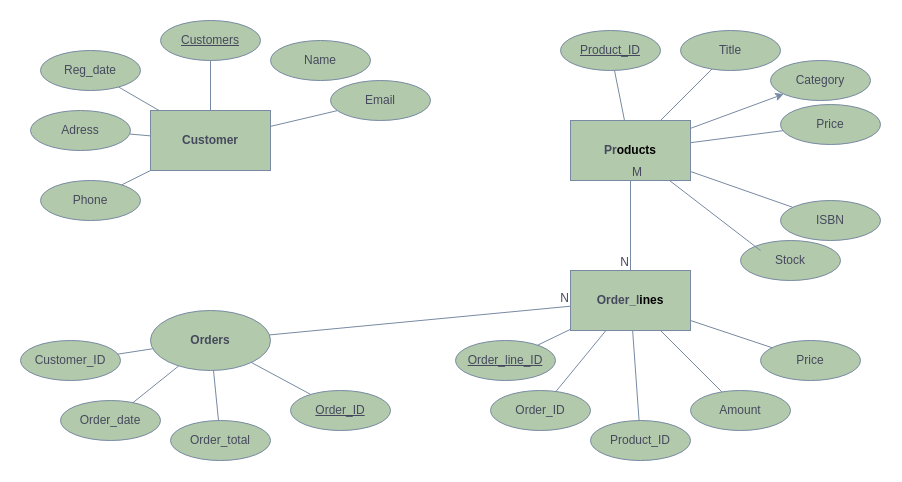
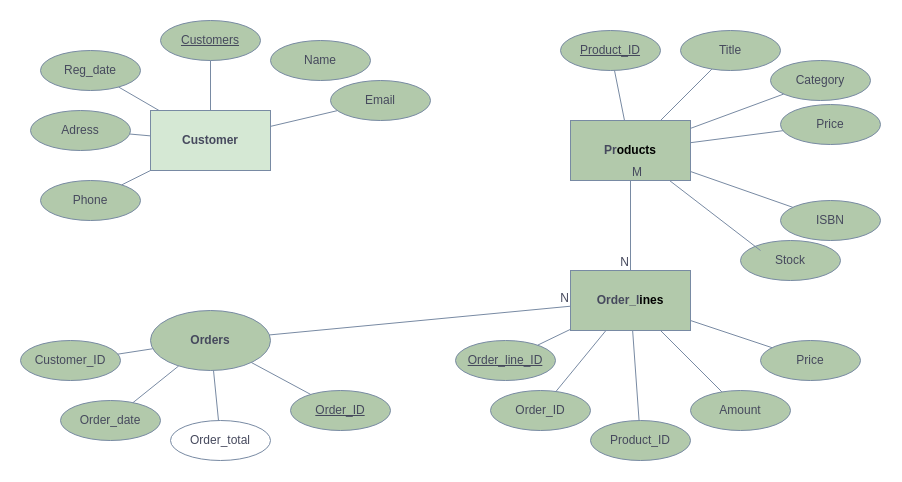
edge "Products" -> "Category": arrowhead classic -> none
node "Customer": fillcolor #b2c9ab -> #d5e8d4
node "Order_total": fillcolor #b2c9ab -> #ffffff
